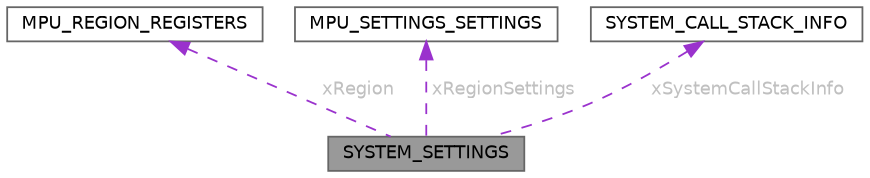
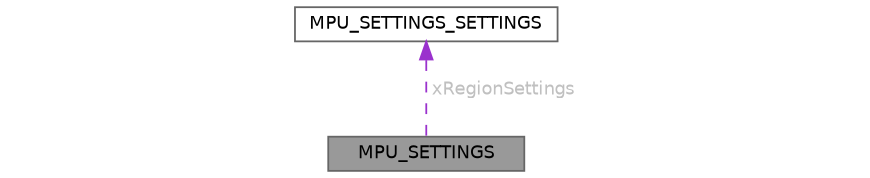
node "MPU_REGION_REGISTERS": removed
node "SYSTEM_CALL_STACK_INFO": removed
node "SYSTEM_SETTINGS": label "SYSTEM_SETTINGS" -> "MPU_SETTINGS"
